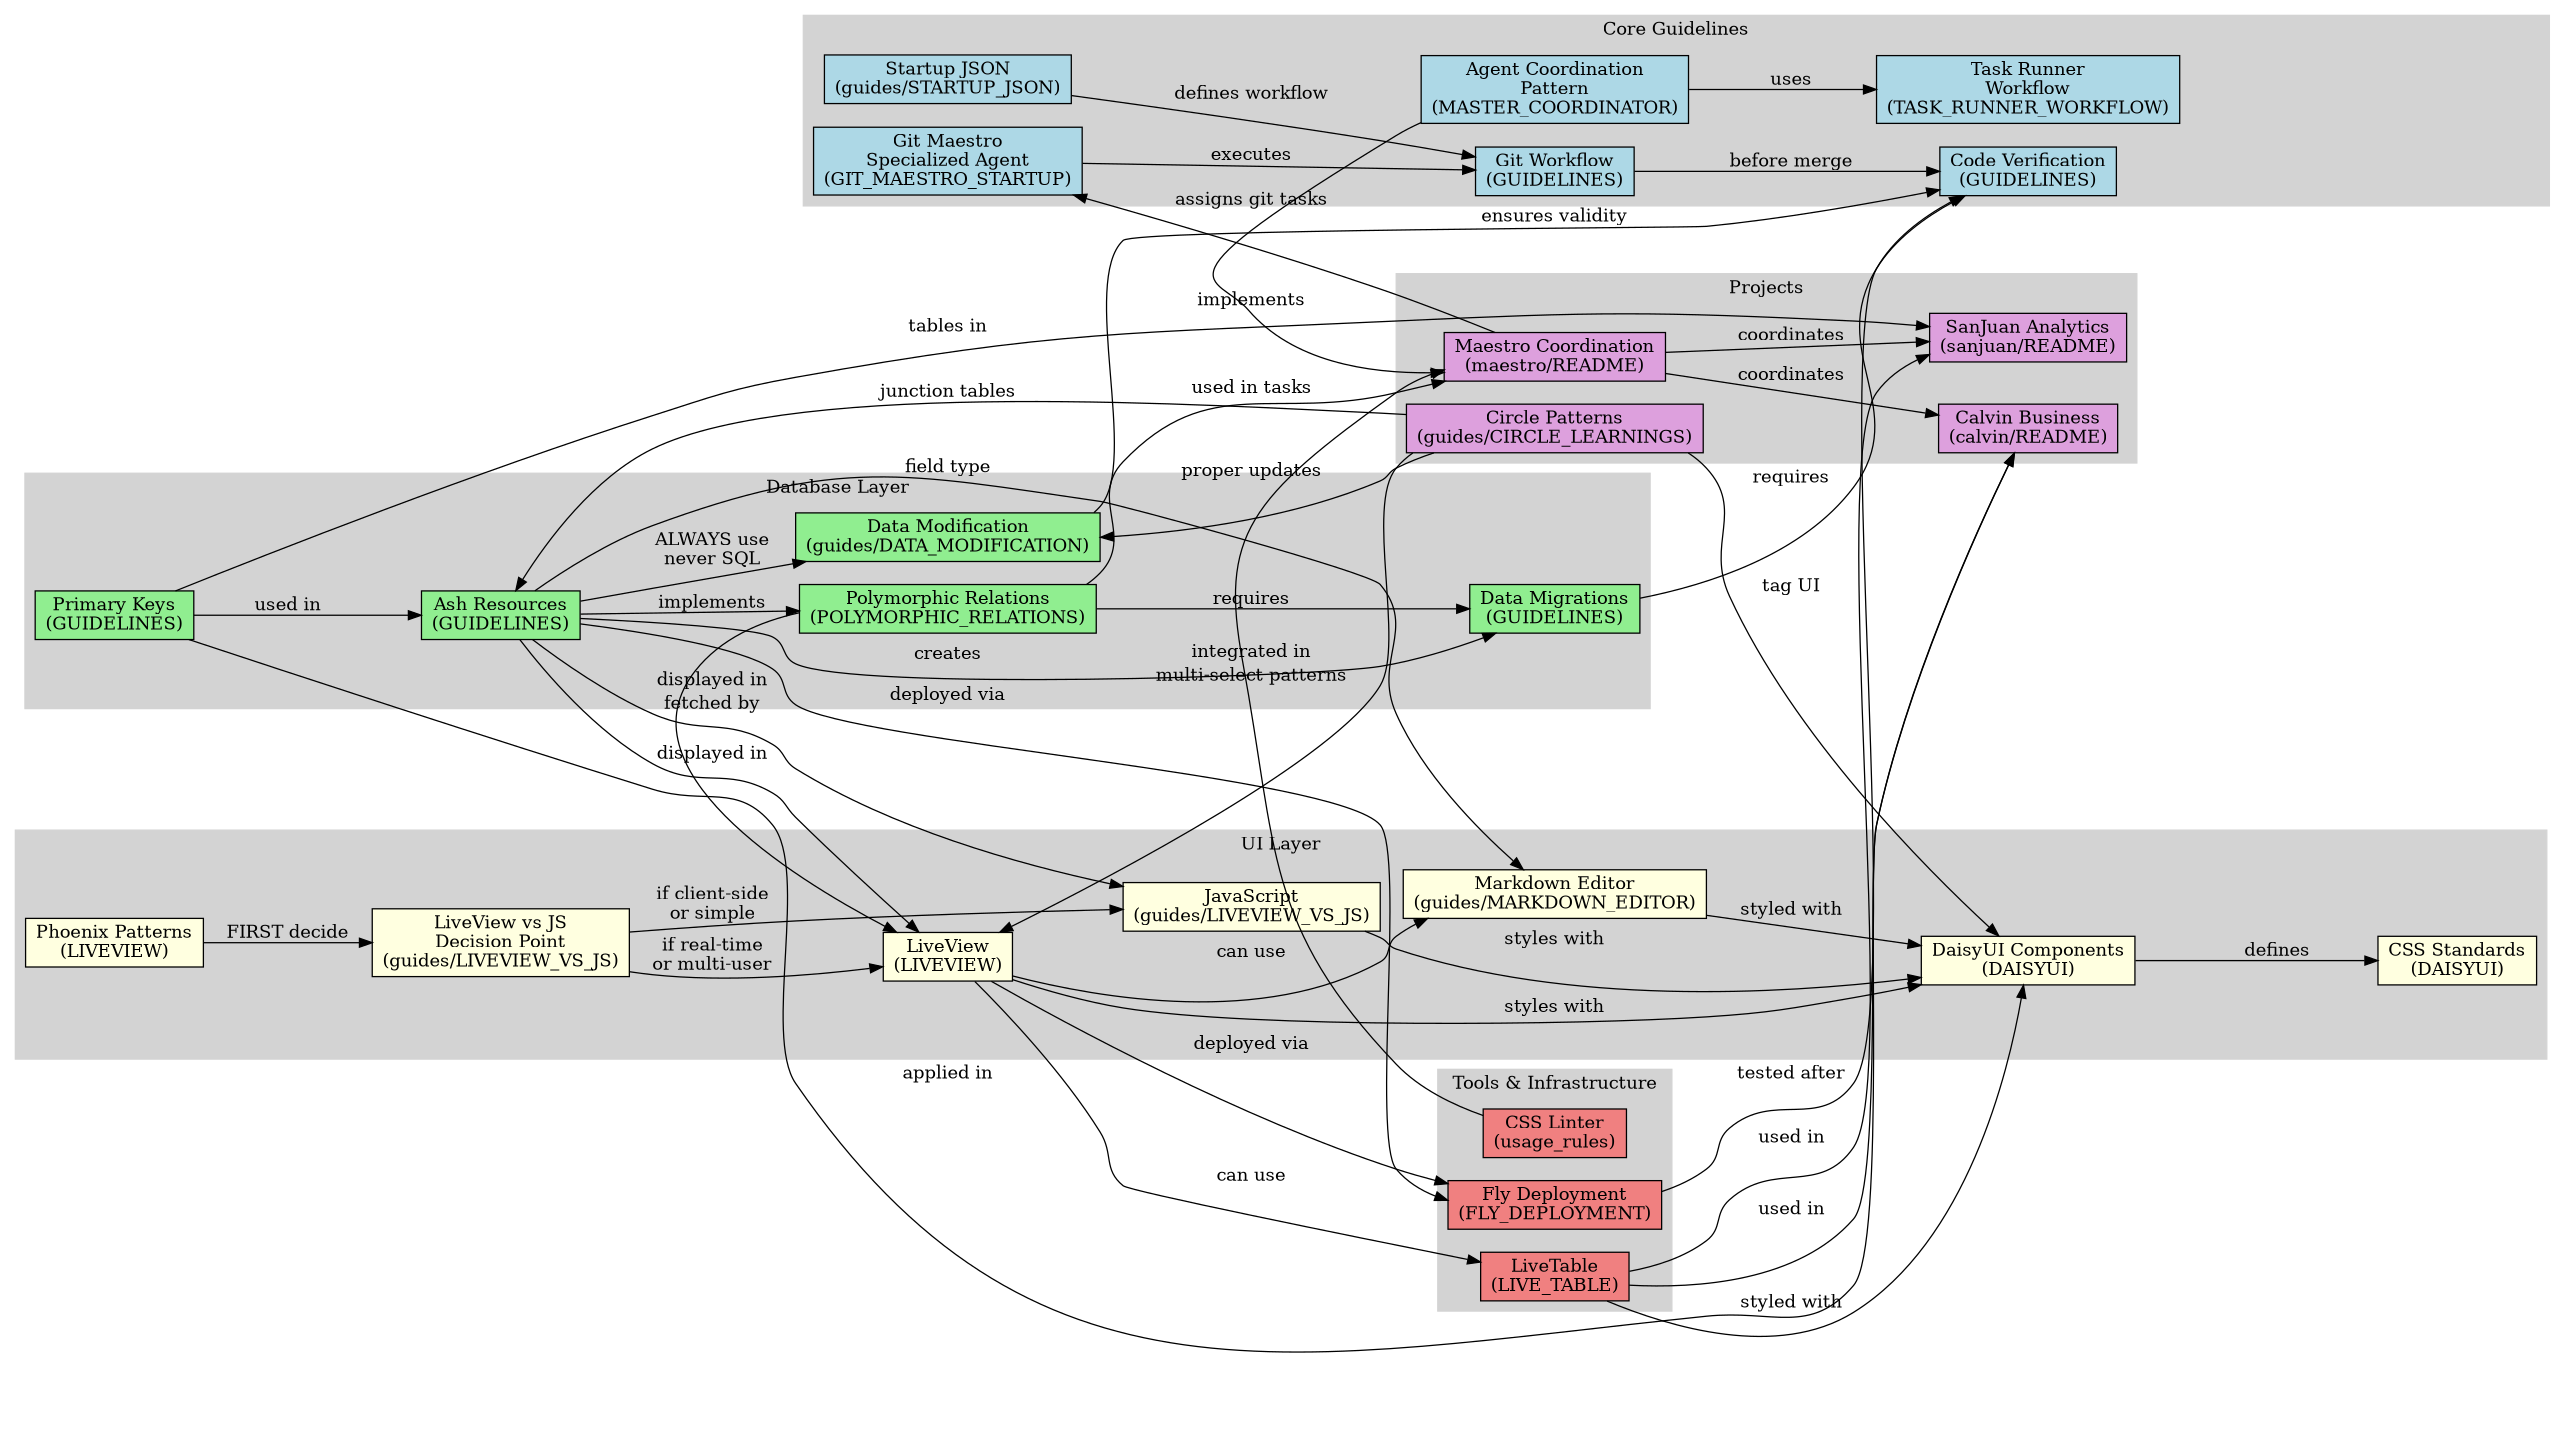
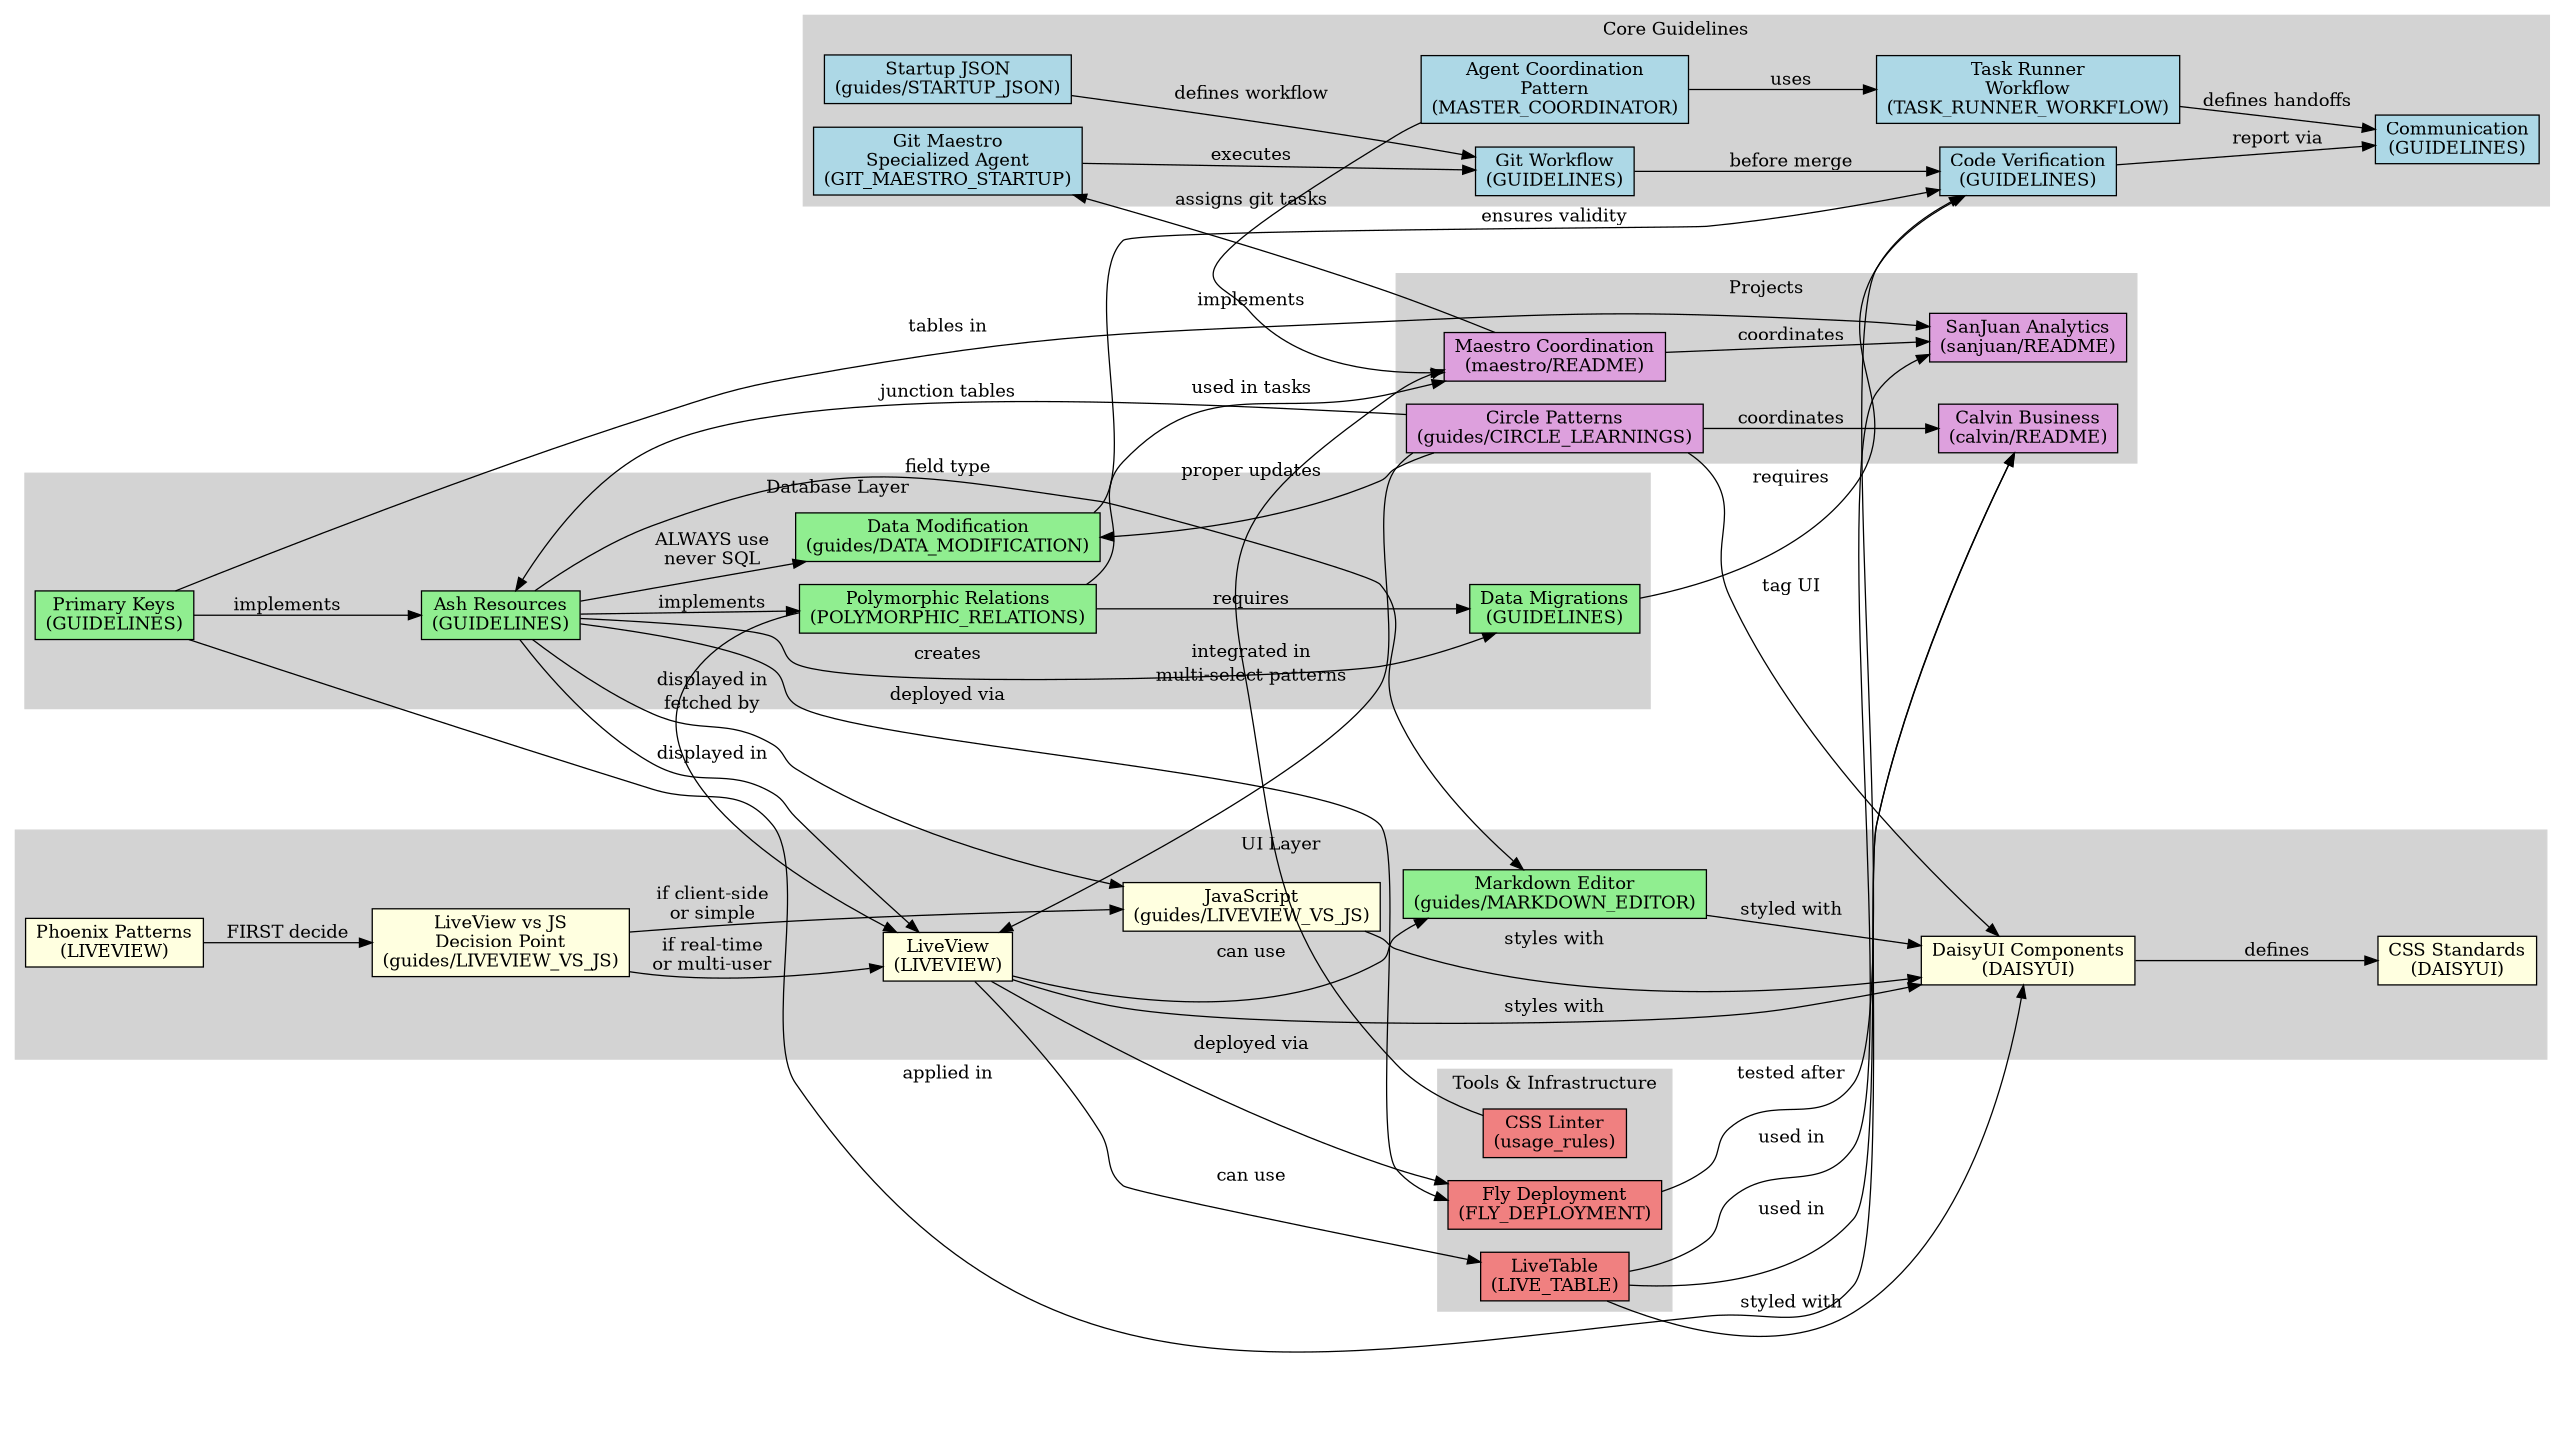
node "Communication (GUIDELINES)": added
edge "Maestro Coordination (maestro/README)" -> "Calvin Business (calvin/README)": now "Circle Patterns (guides/CIRCLE_LEARNINGS)" -> "Calvin Business (calvin/README)"
edge "Primary Keys (GUIDELINES)" -> "Ash Resources (GUIDELINES)": label "used in" -> "implements"
node "Markdown Editor (guides/MARKDOWN_EDITOR)": fillcolor lightyellow -> lightgreen
